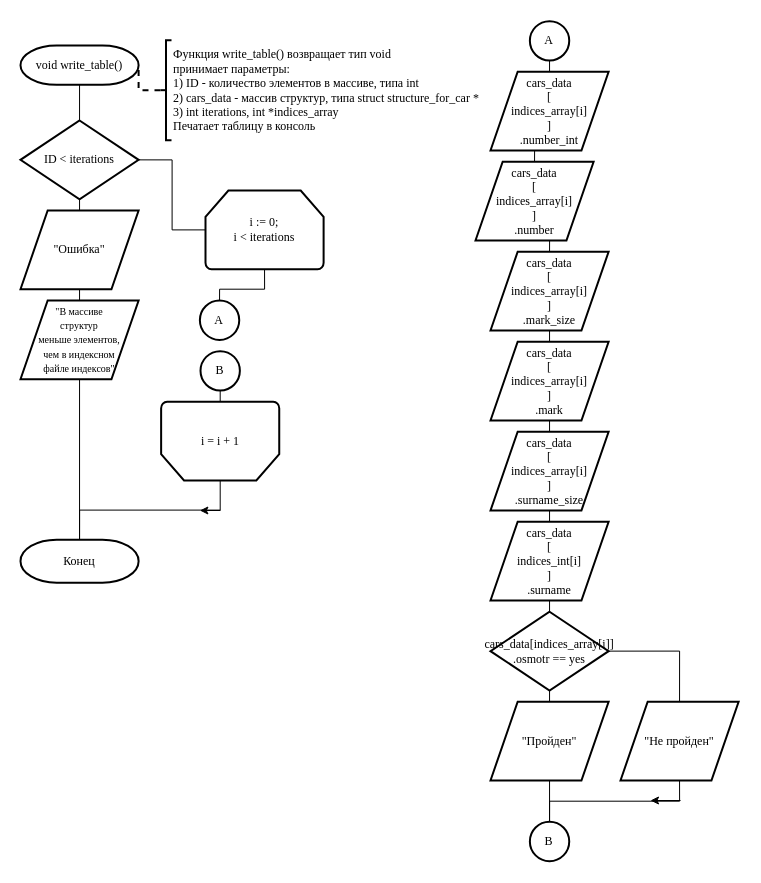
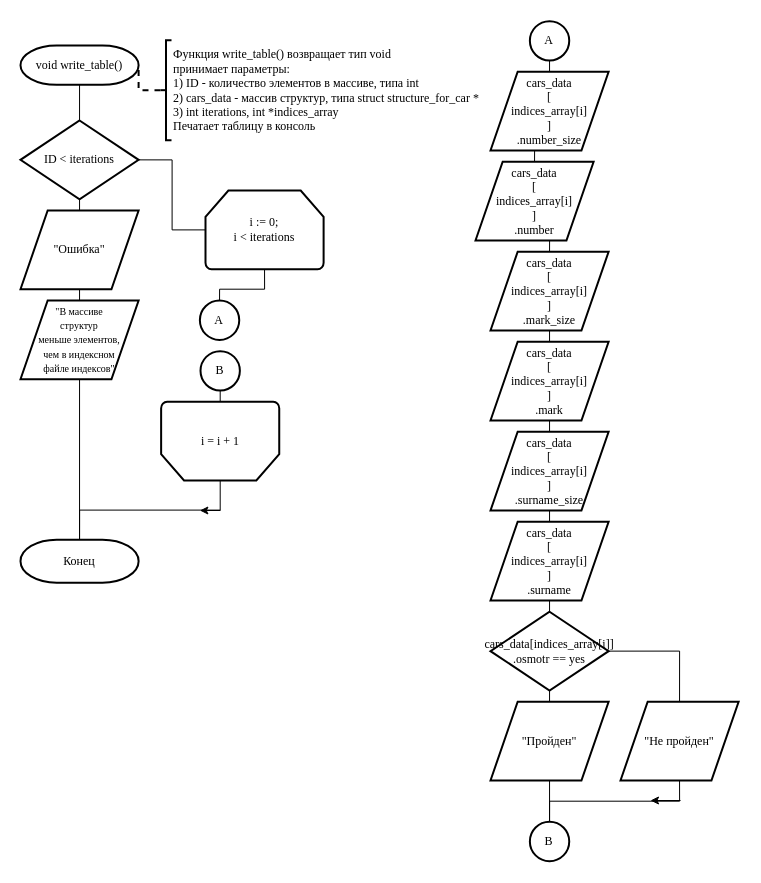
node "cars_data [ indices_array[i] ] .number_int": label "cars_data [ indices_array[i] ] .number_int" -> "cars_data [ indices_array[i] ] .number_size"
node "cars_data [ indices_int[i] ] .surname": label "cars_data [ indices_int[i] ] .surname" -> "cars_data [ indices_array[i] ] .surname"
